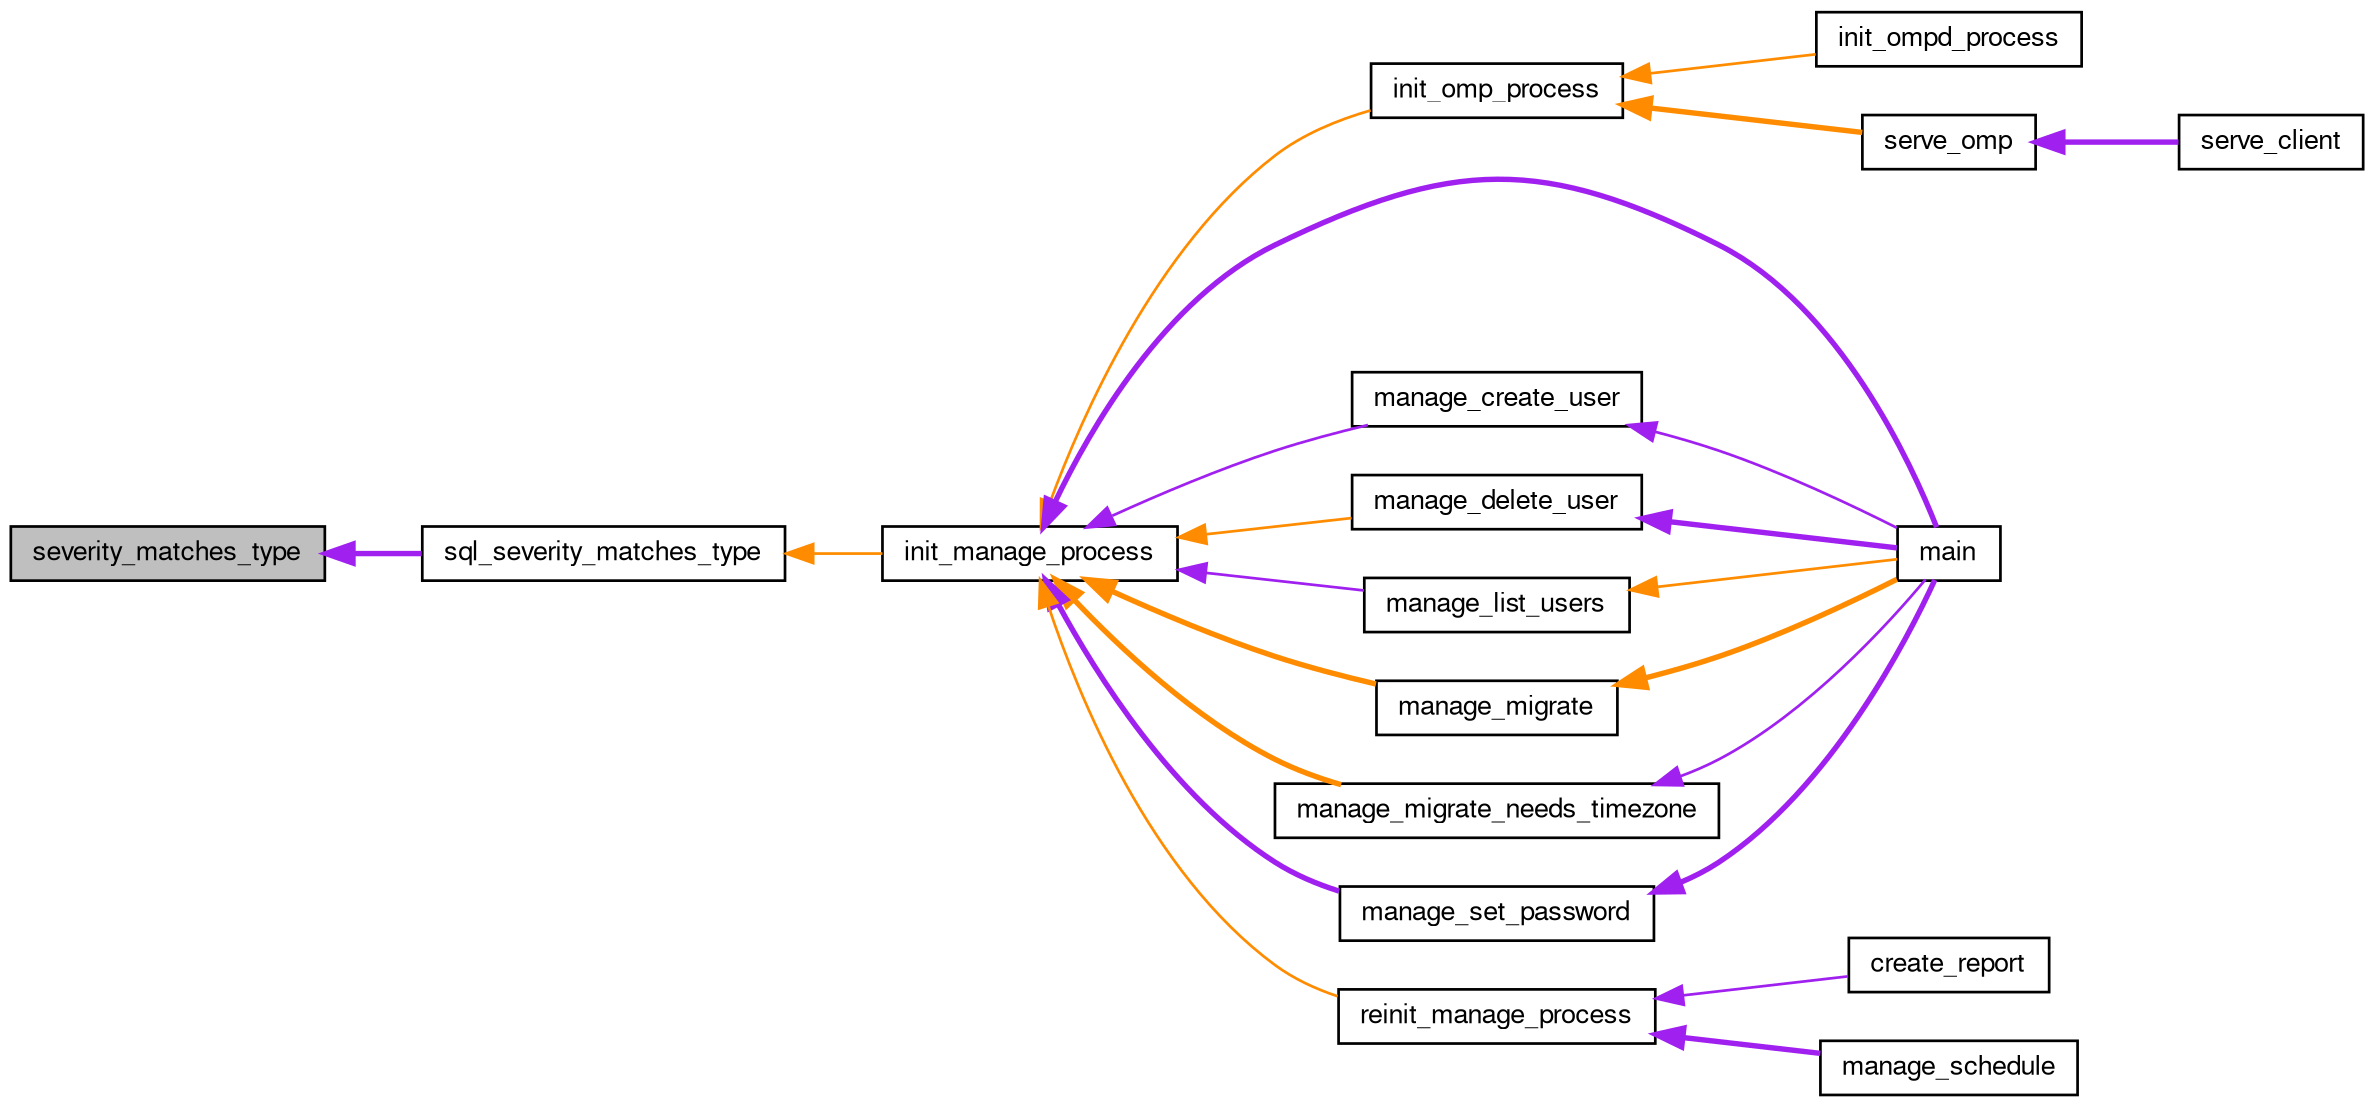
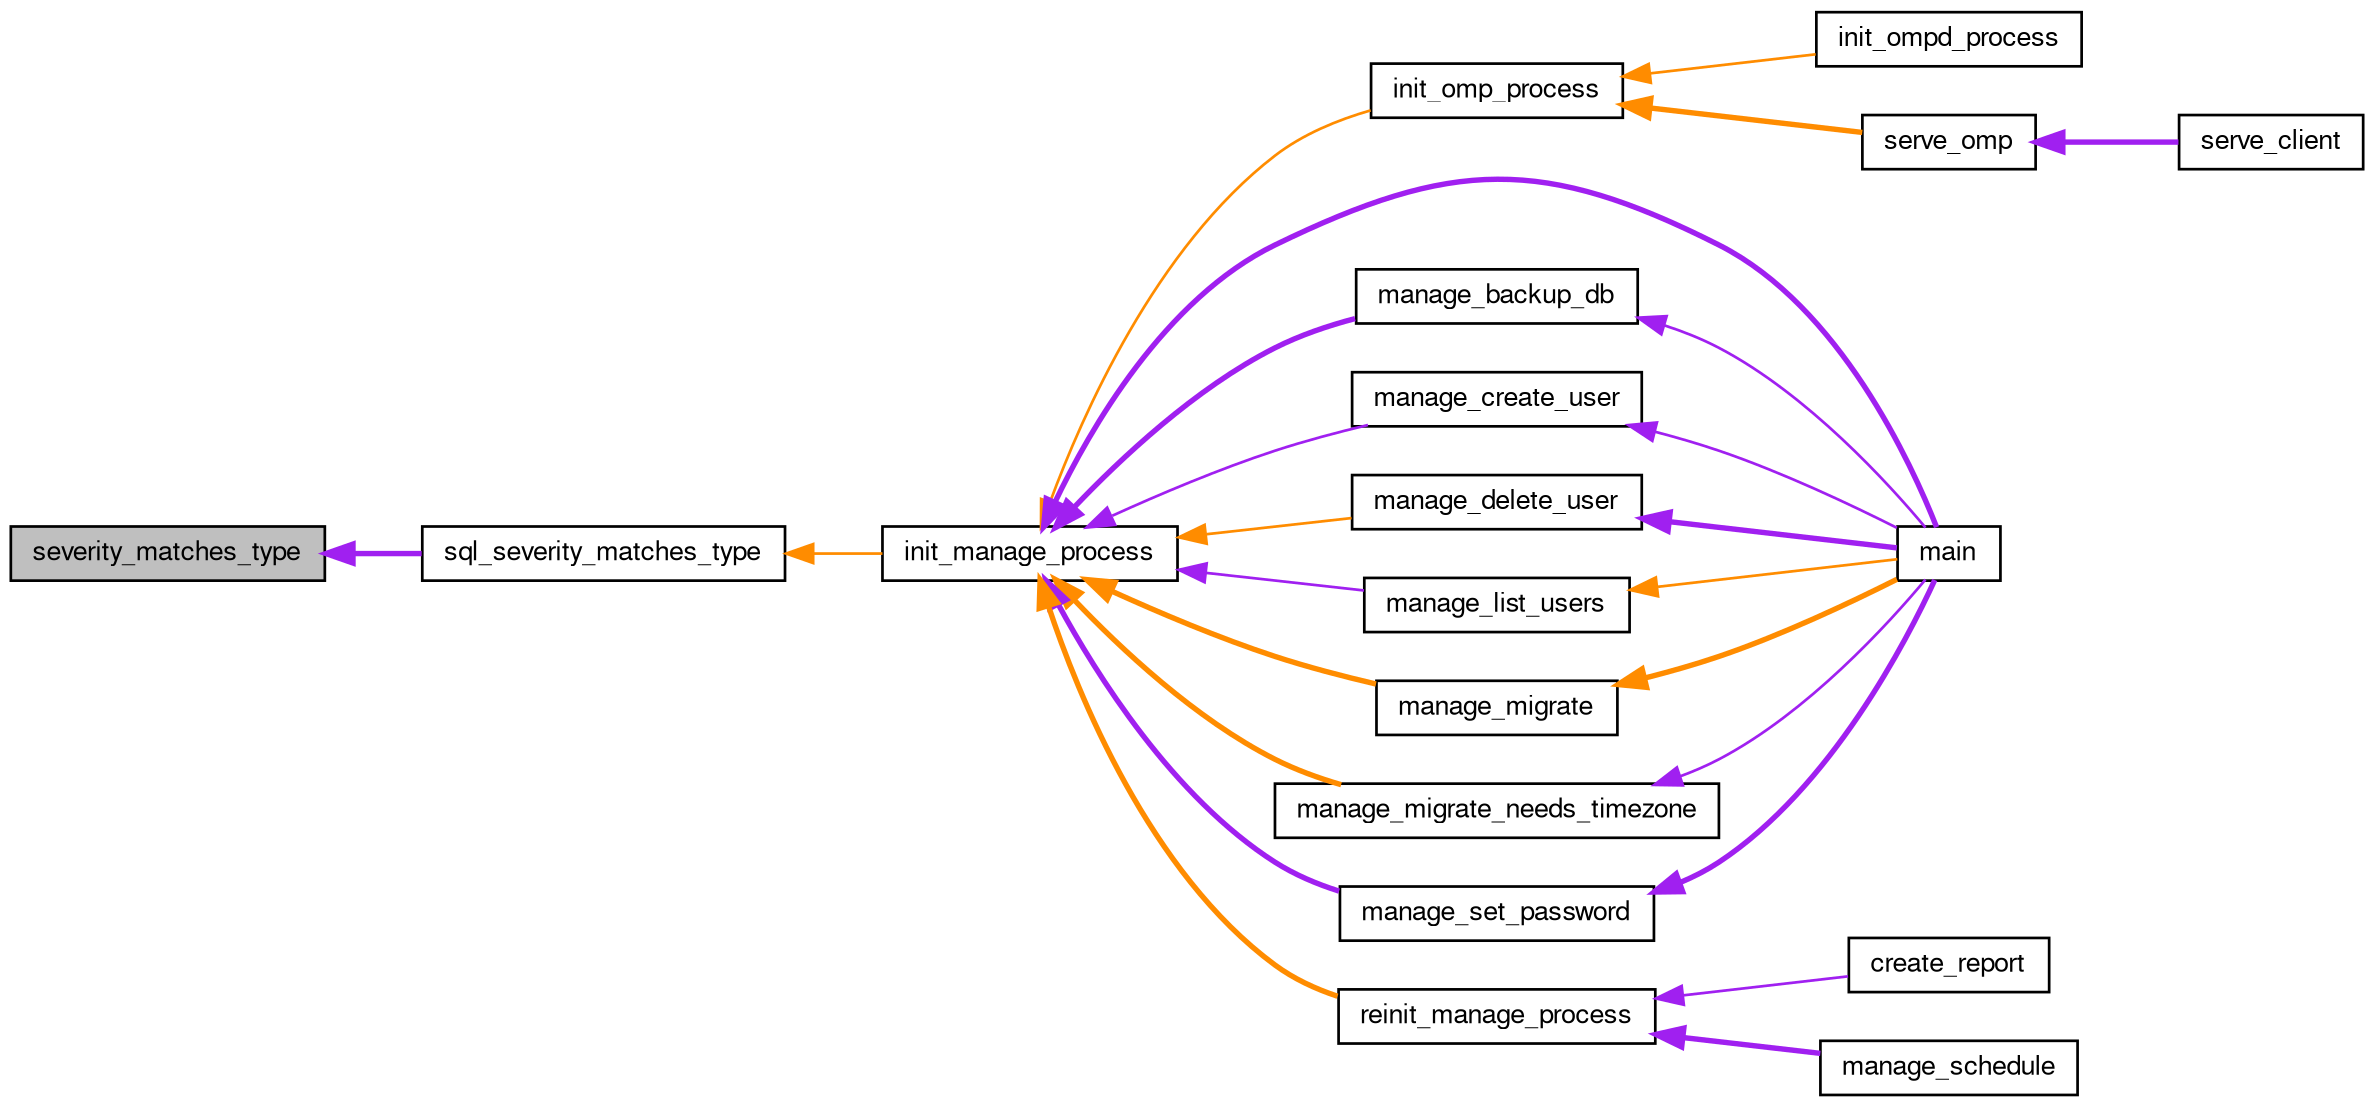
node "manage_backup_db": added
edge "reinit_manage_process" -> "init_manage_process": style solid -> bold
